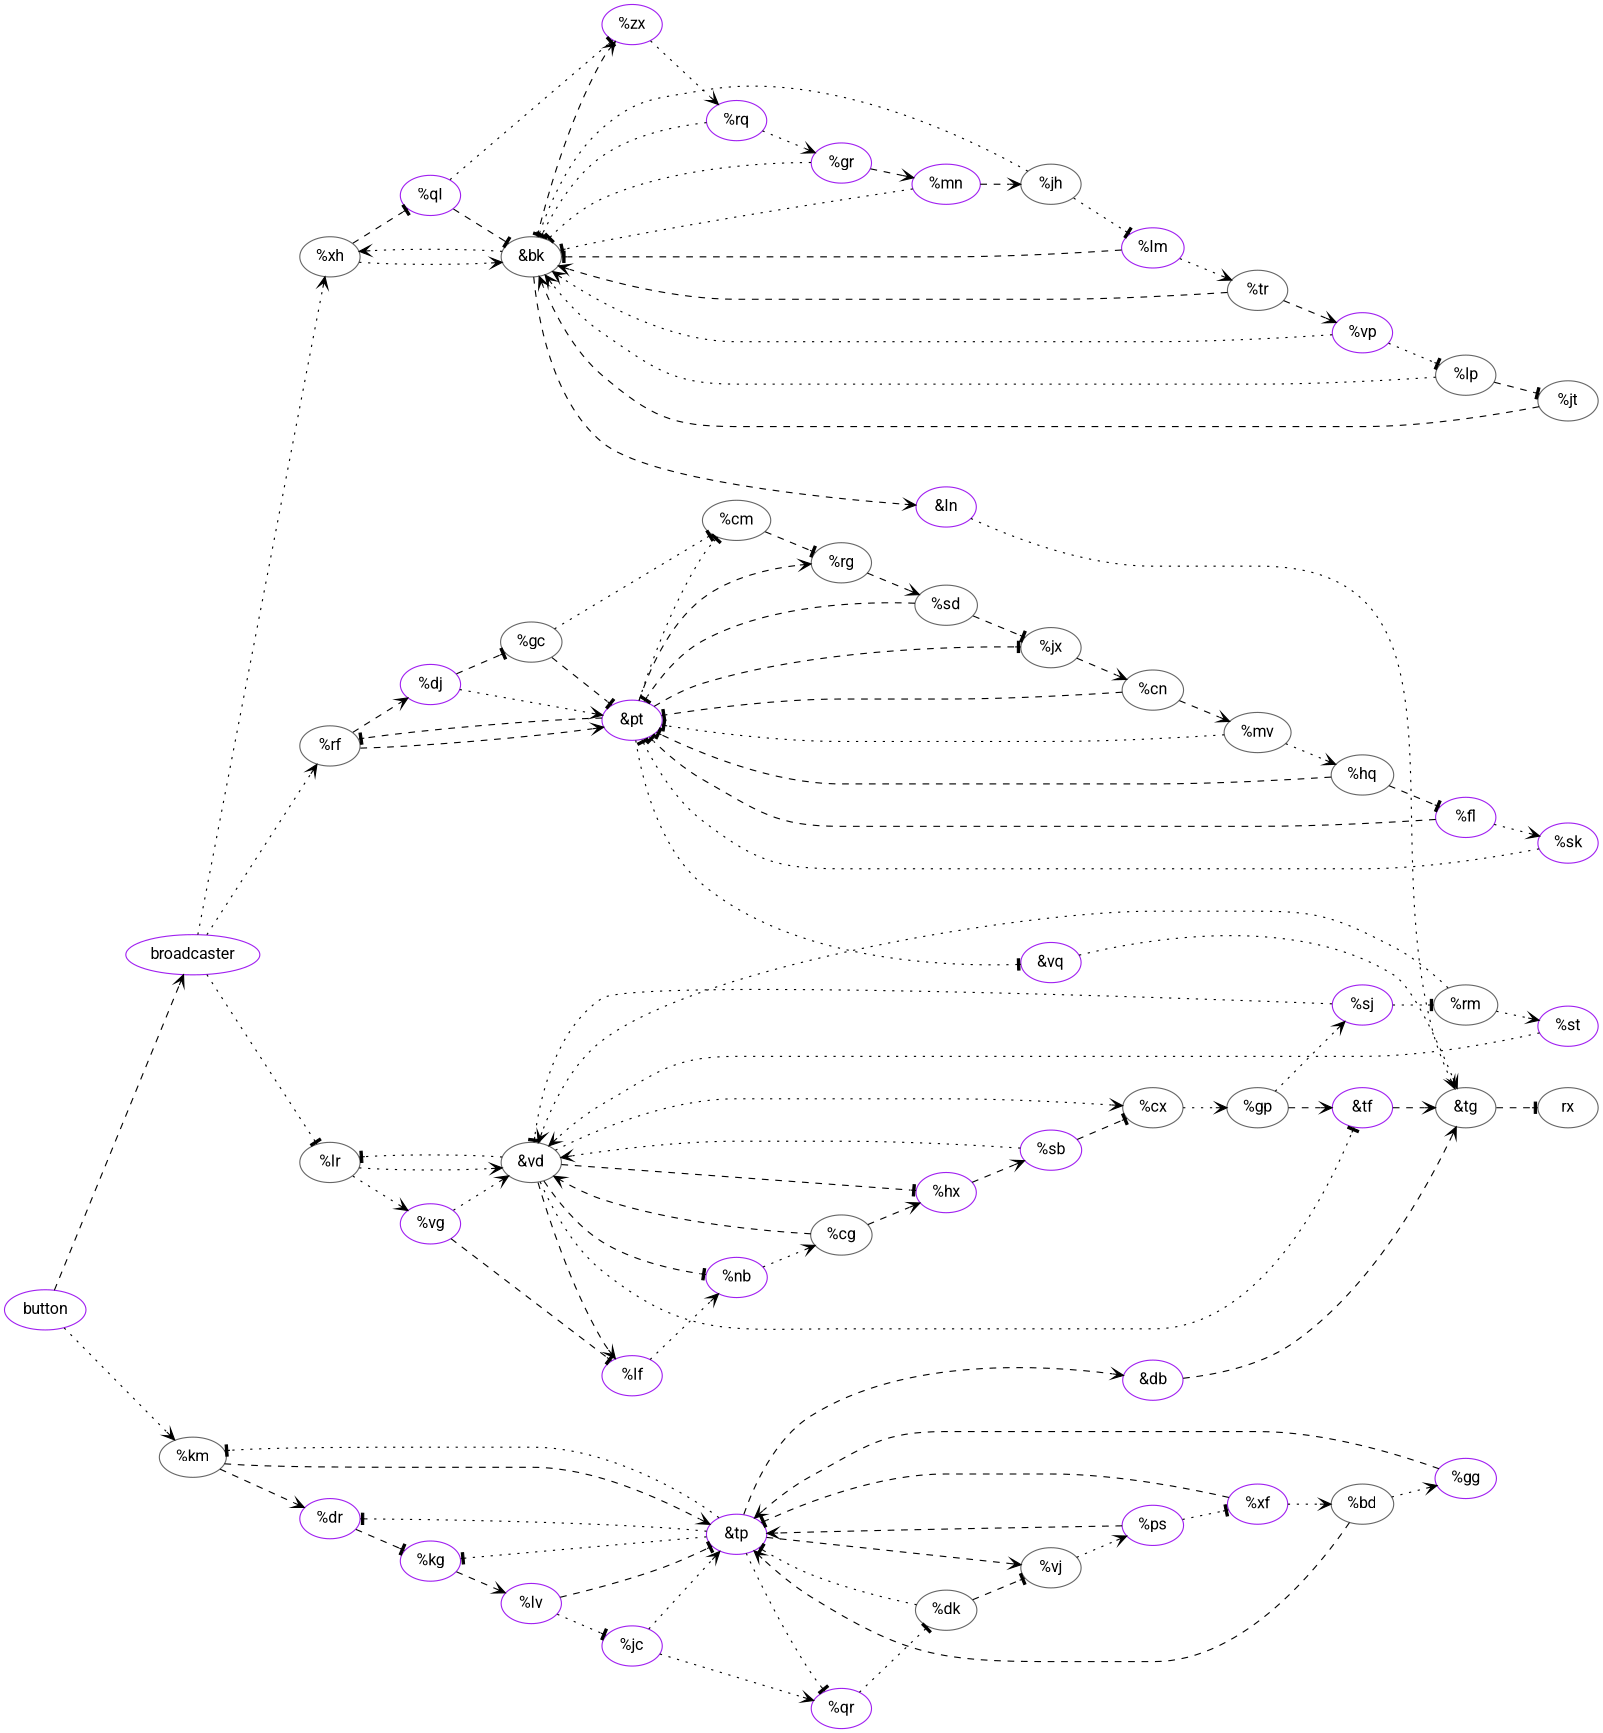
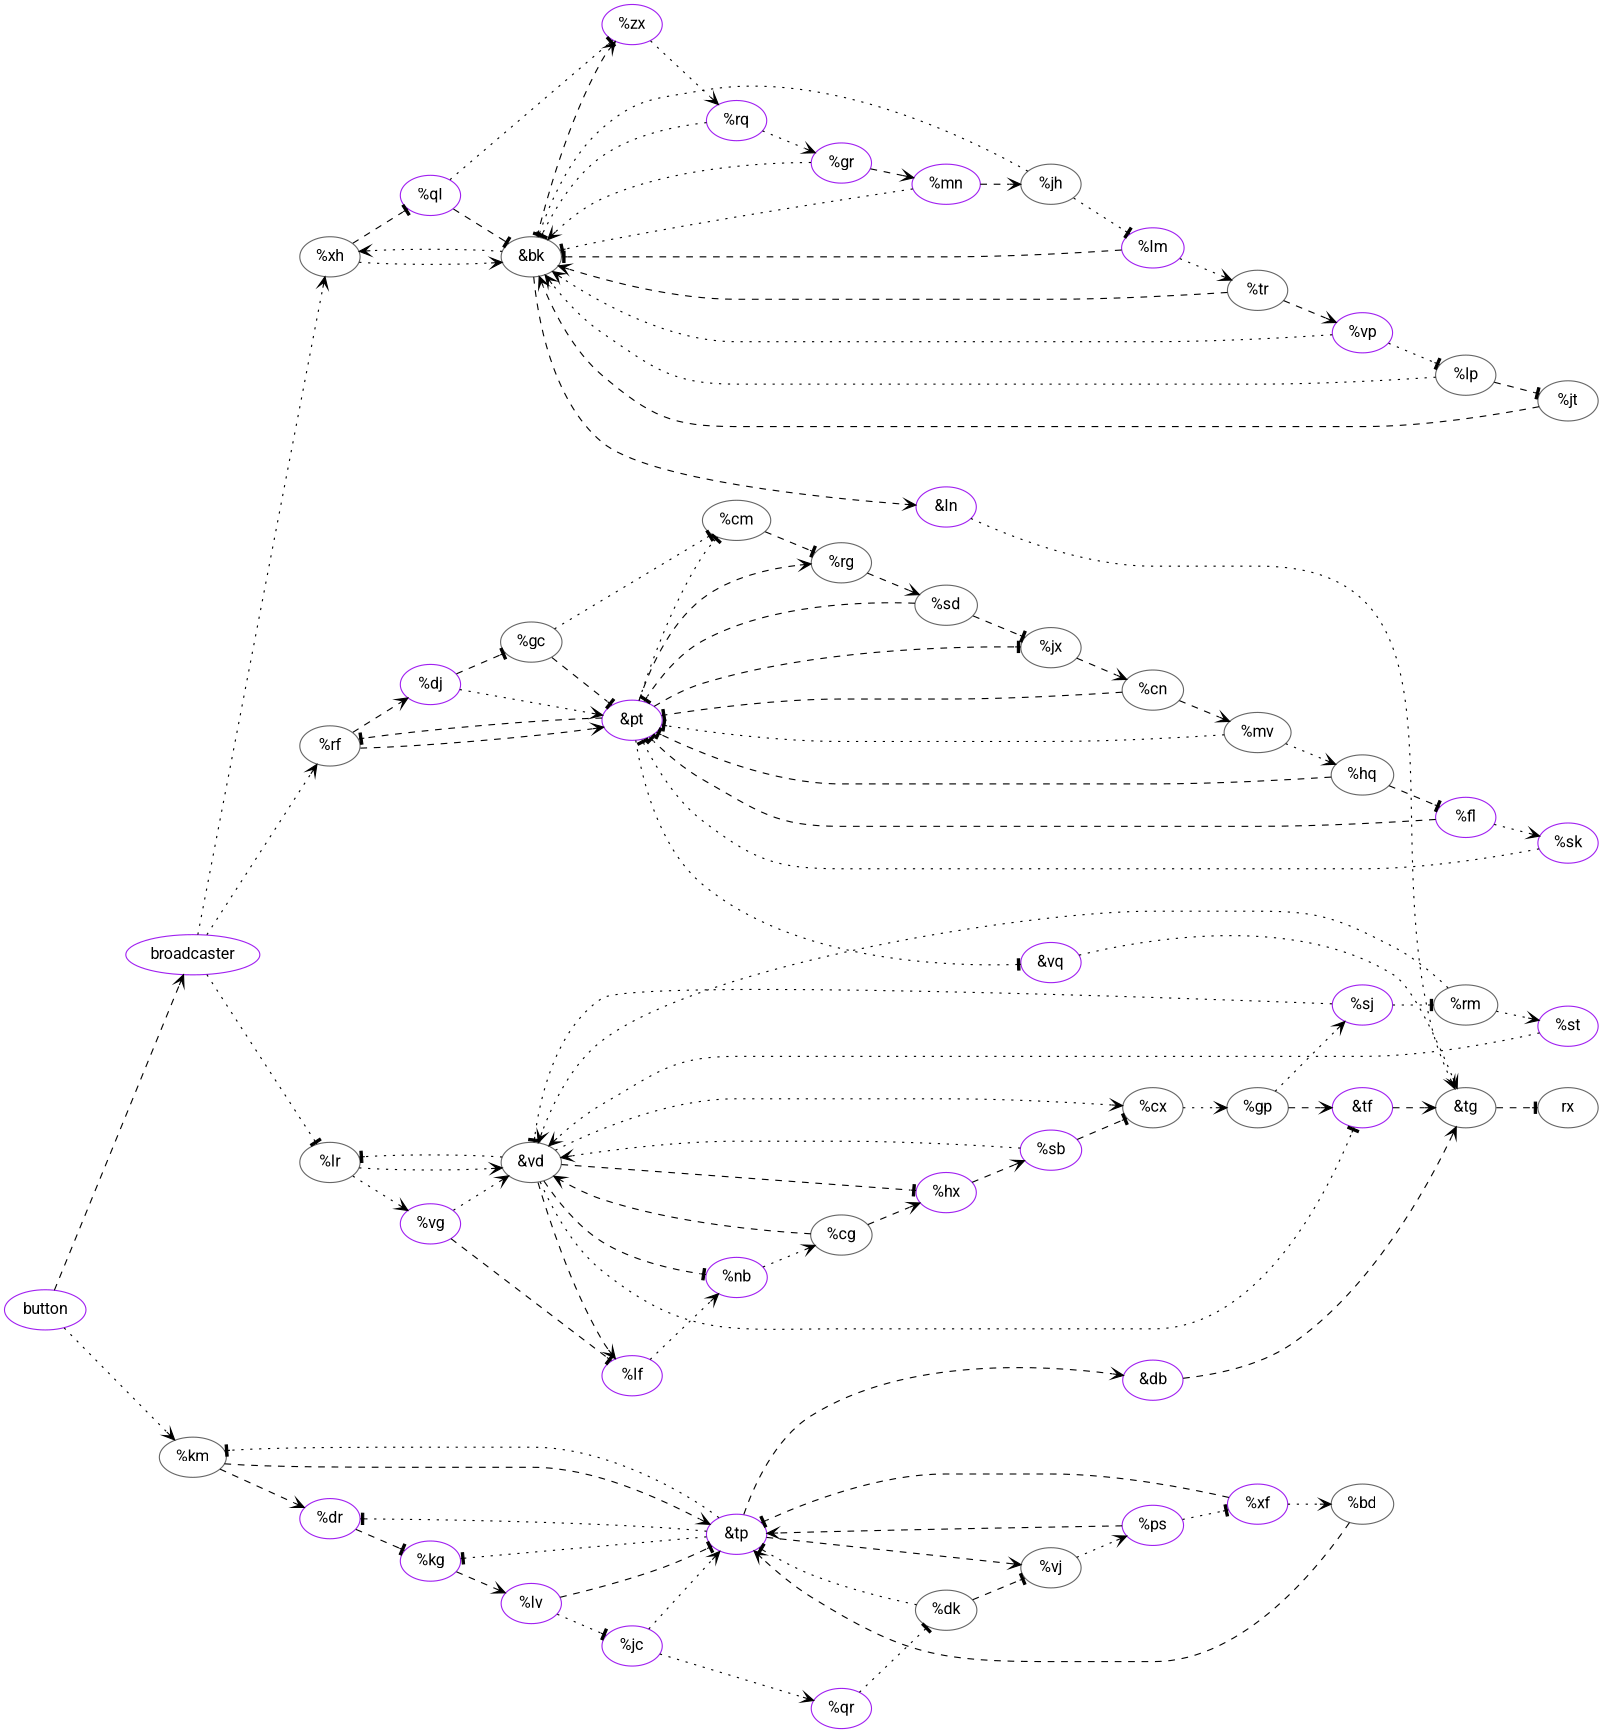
edge "%gr" -> "&bk": arrowhead tee -> vee
node "%gg": removed
edge "&tp" -> "%qr": removed
